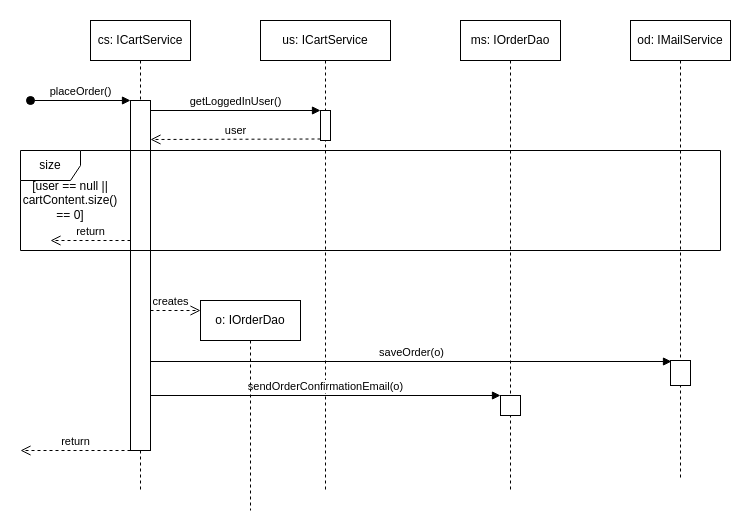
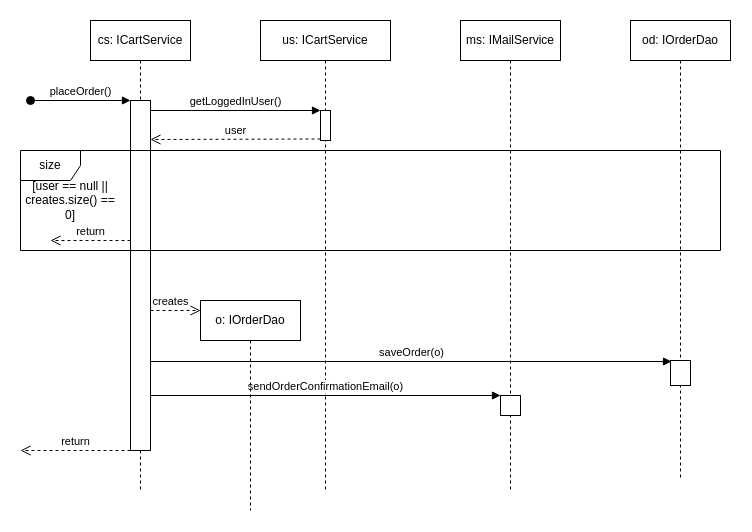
node "ms: IOrderDao": label "ms: IOrderDao" -> "ms: IMailService"
node "od: IMailService": label "od: IMailService" -> "od: IOrderDao"
node "[user == null || cartContent.size() == 0]": label "[user == null || cartContent.size() == 0]" -> "[user == null || creates.size() == 0]"
